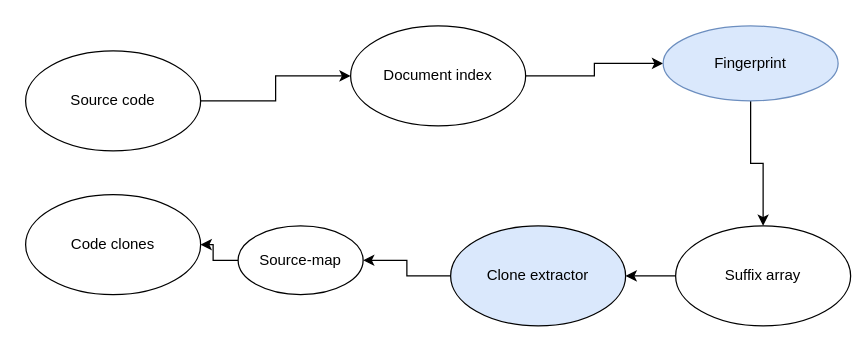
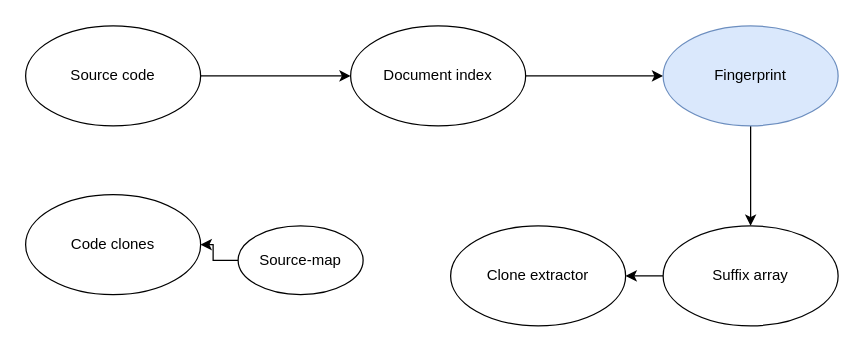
node "Fingerprint": size 175x75 -> 175x100
node "Source code": moved (113, 101) -> (113, 76)
edge "Clone extractor" -> "Source-map": removed
node "Clone extractor": fillcolor #dae8fc -> #ffffff
node "Suffix array": moved (763, 276) -> (751, 276)
